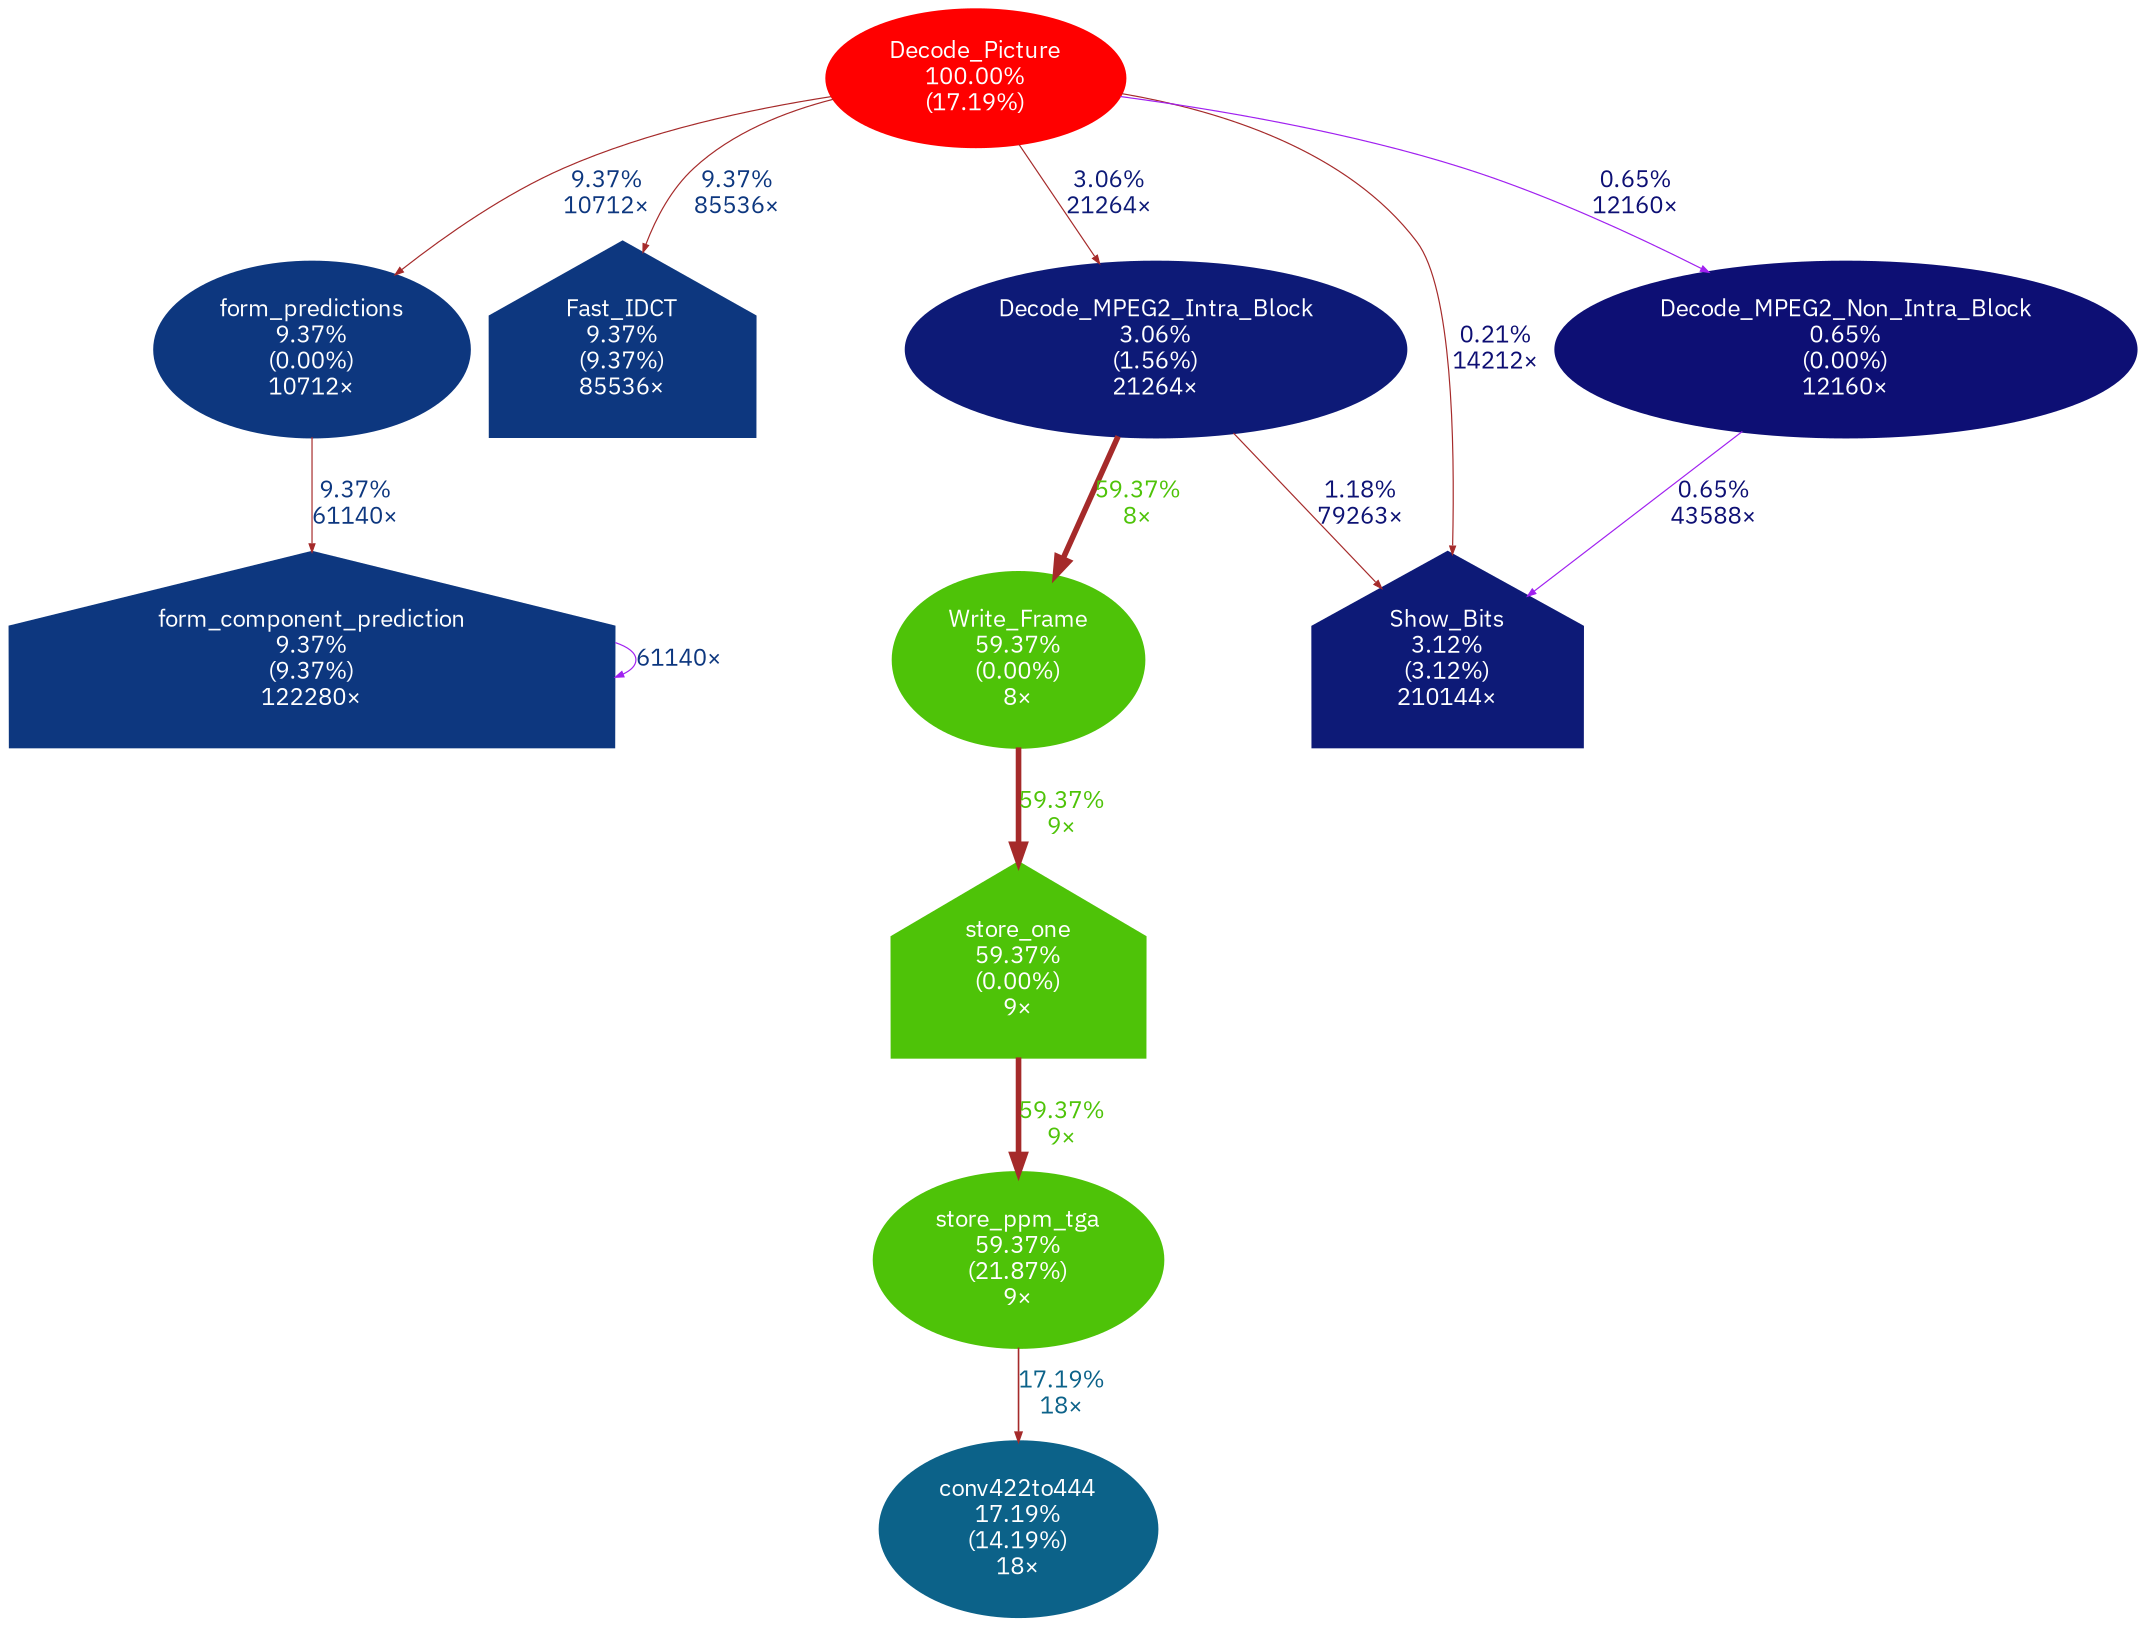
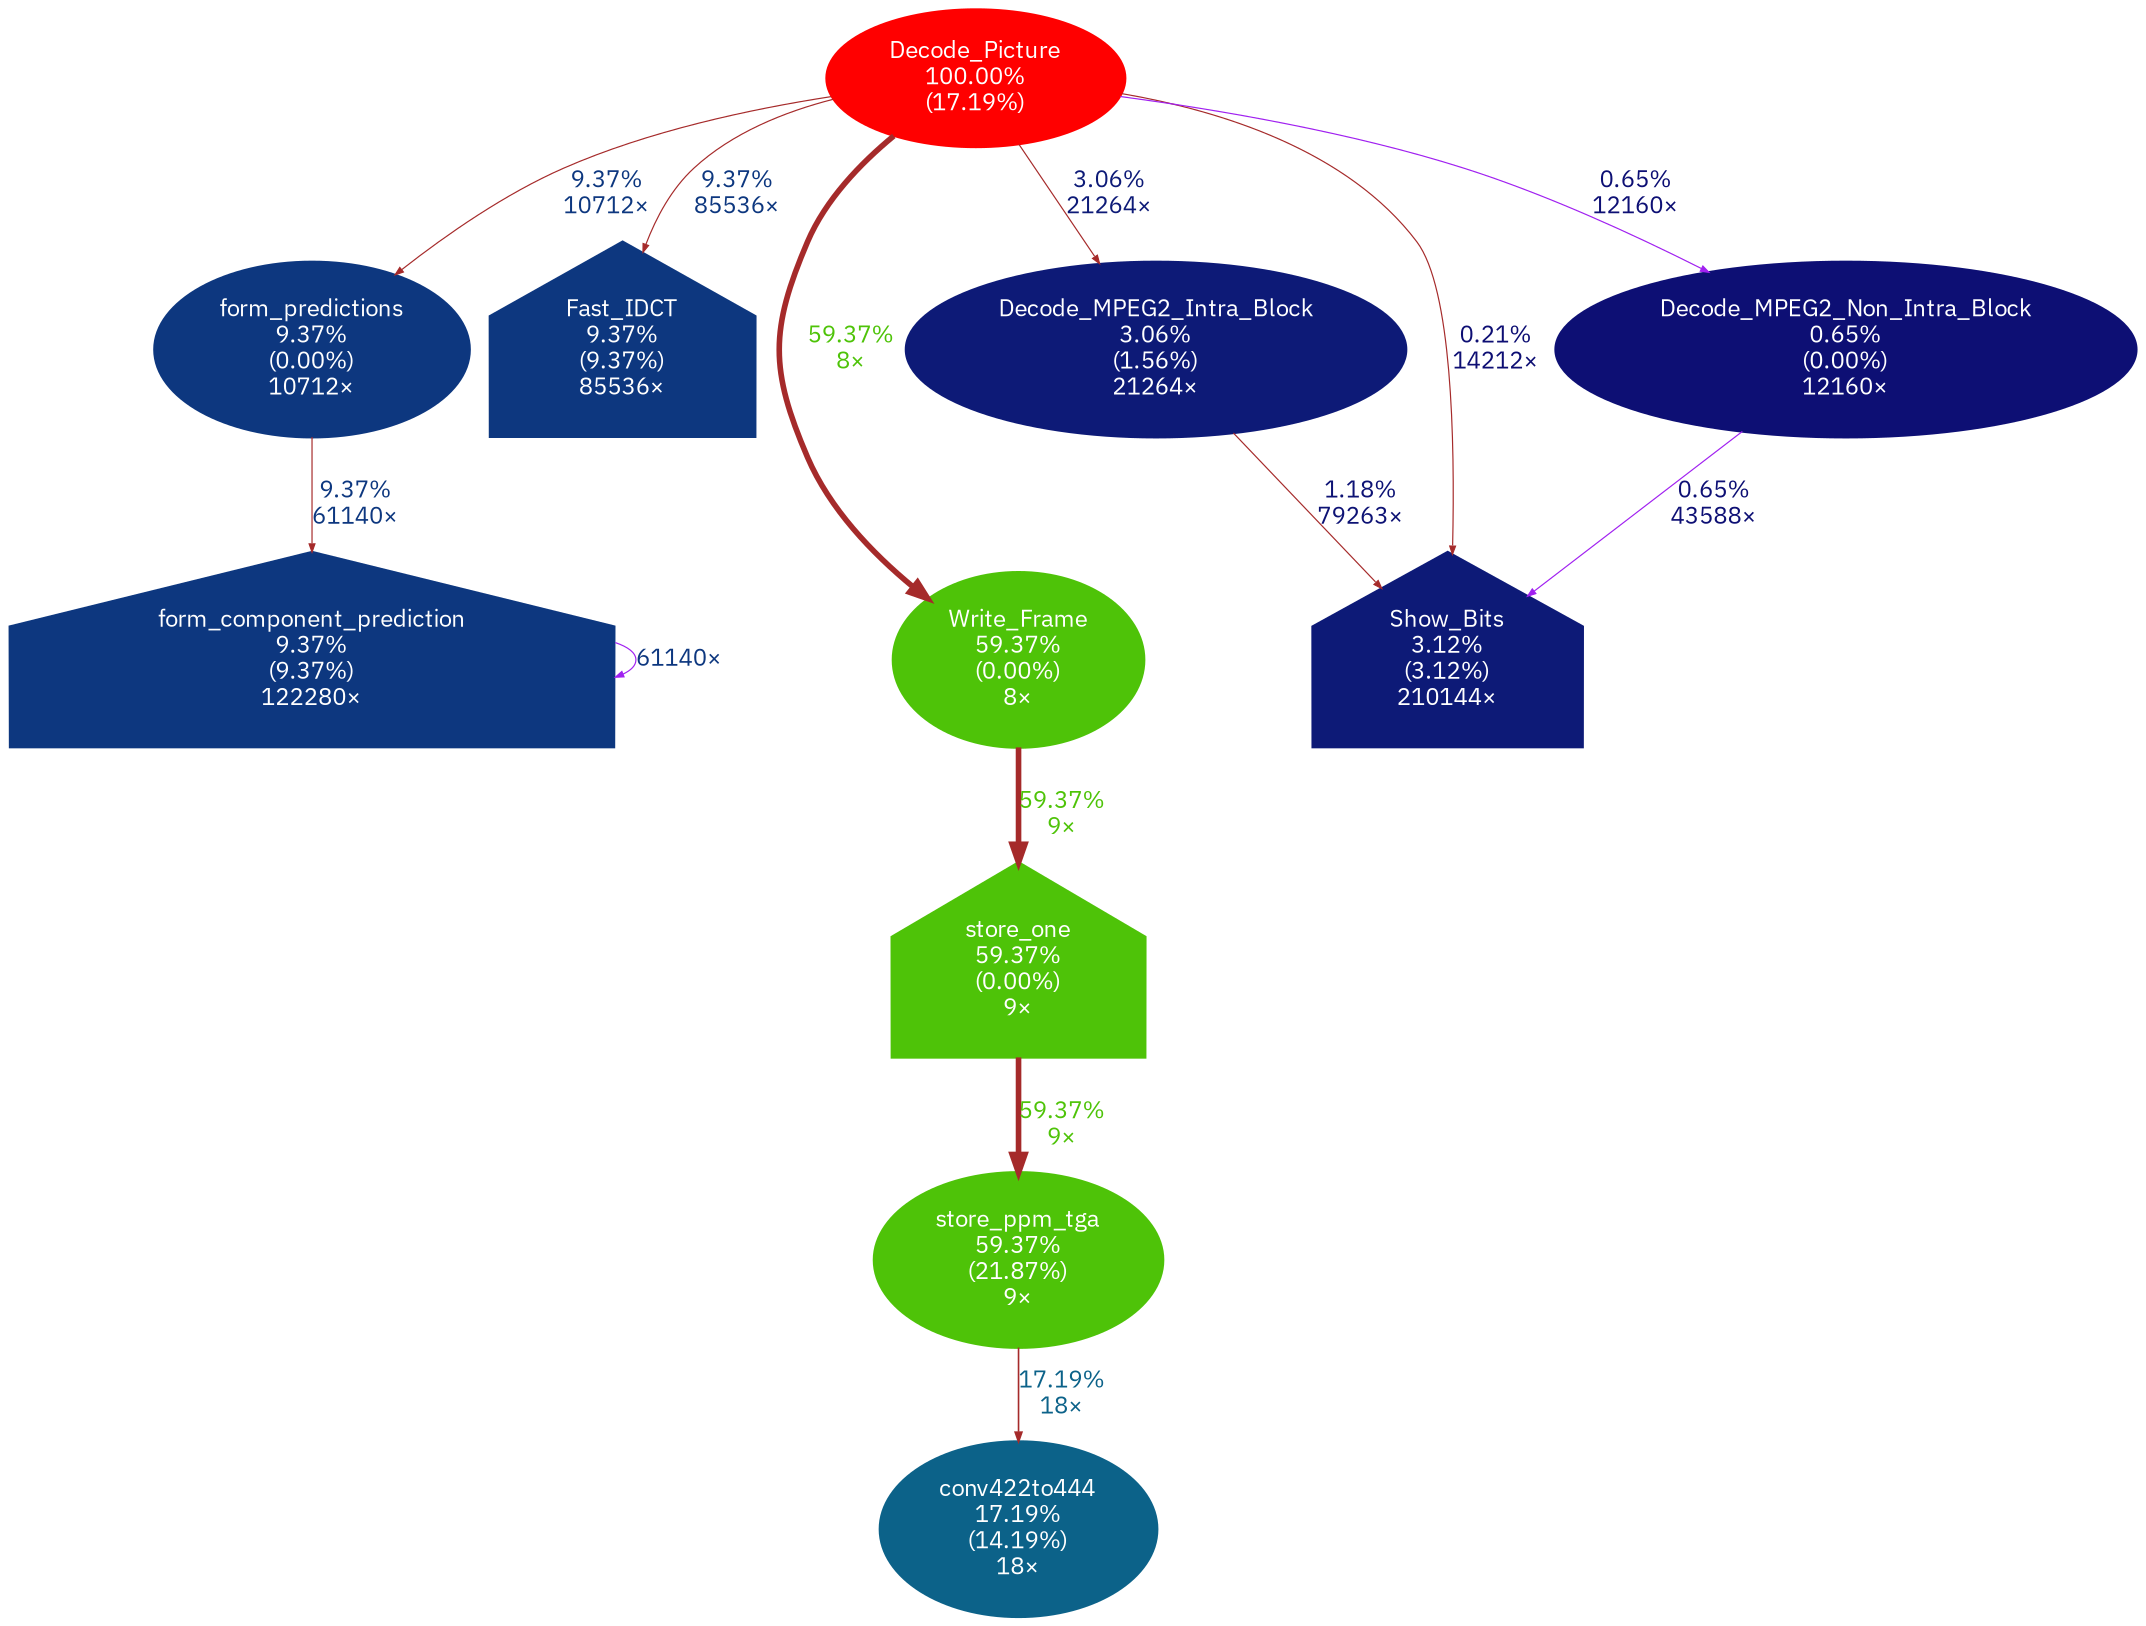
edge "Decode_MPEG2_Intra_Block 3.06% (1.56%) 21264×" -> "Write_Frame 59.37% (0.00%) 8×": now "Decode_Picture 100.00% (17.19%)" -> "Write_Frame 59.37% (0.00%) 8×"
